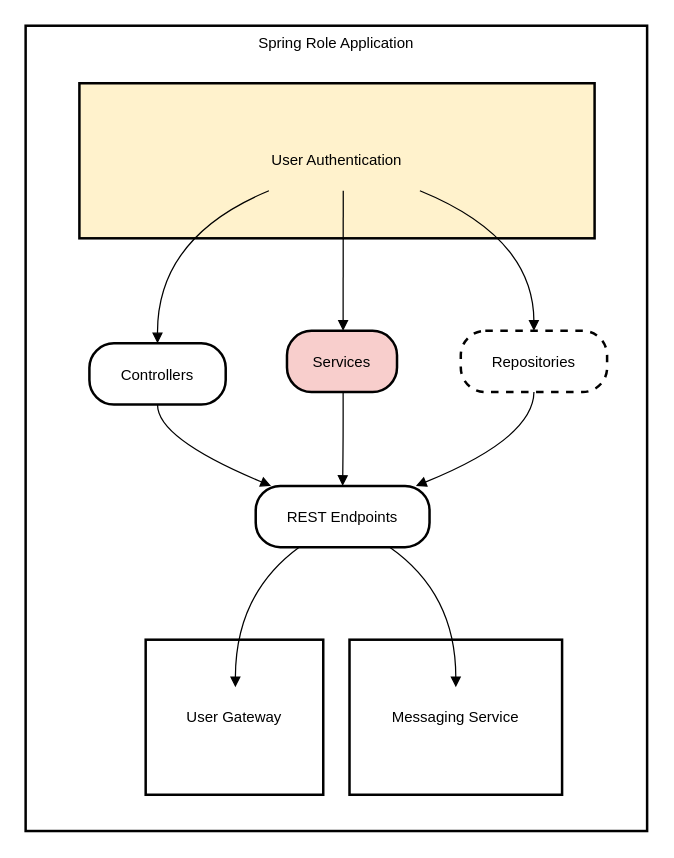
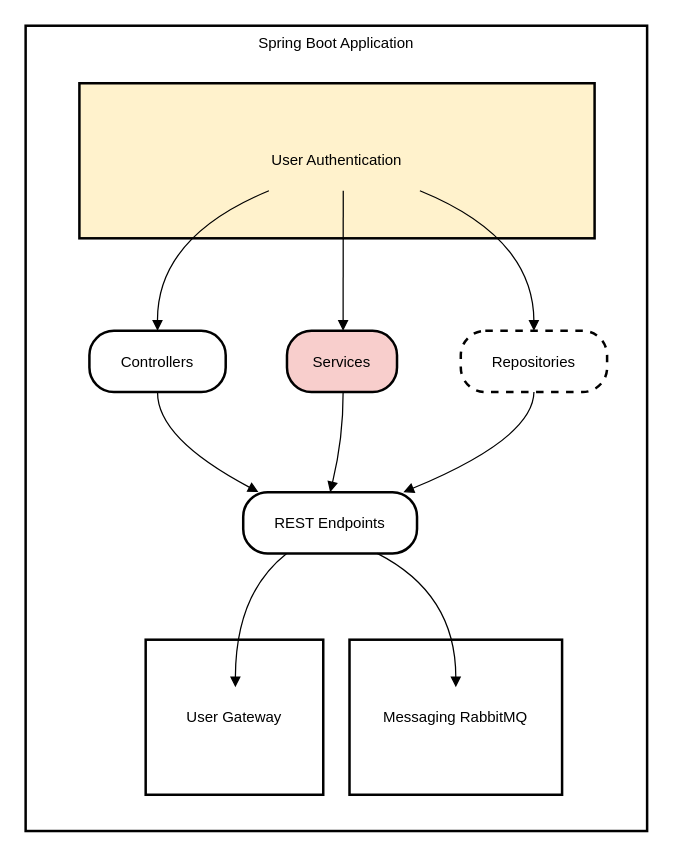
node "Spring Role Application": label "Spring Role Application" -> "Spring Boot Application"
node "Controllers": moved (158, 374) -> (158, 361)
node "REST Endpoints": moved (343, 516) -> (330, 523)
node "Messaging Service": label "Messaging Service" -> "Messaging RabbitMQ"
